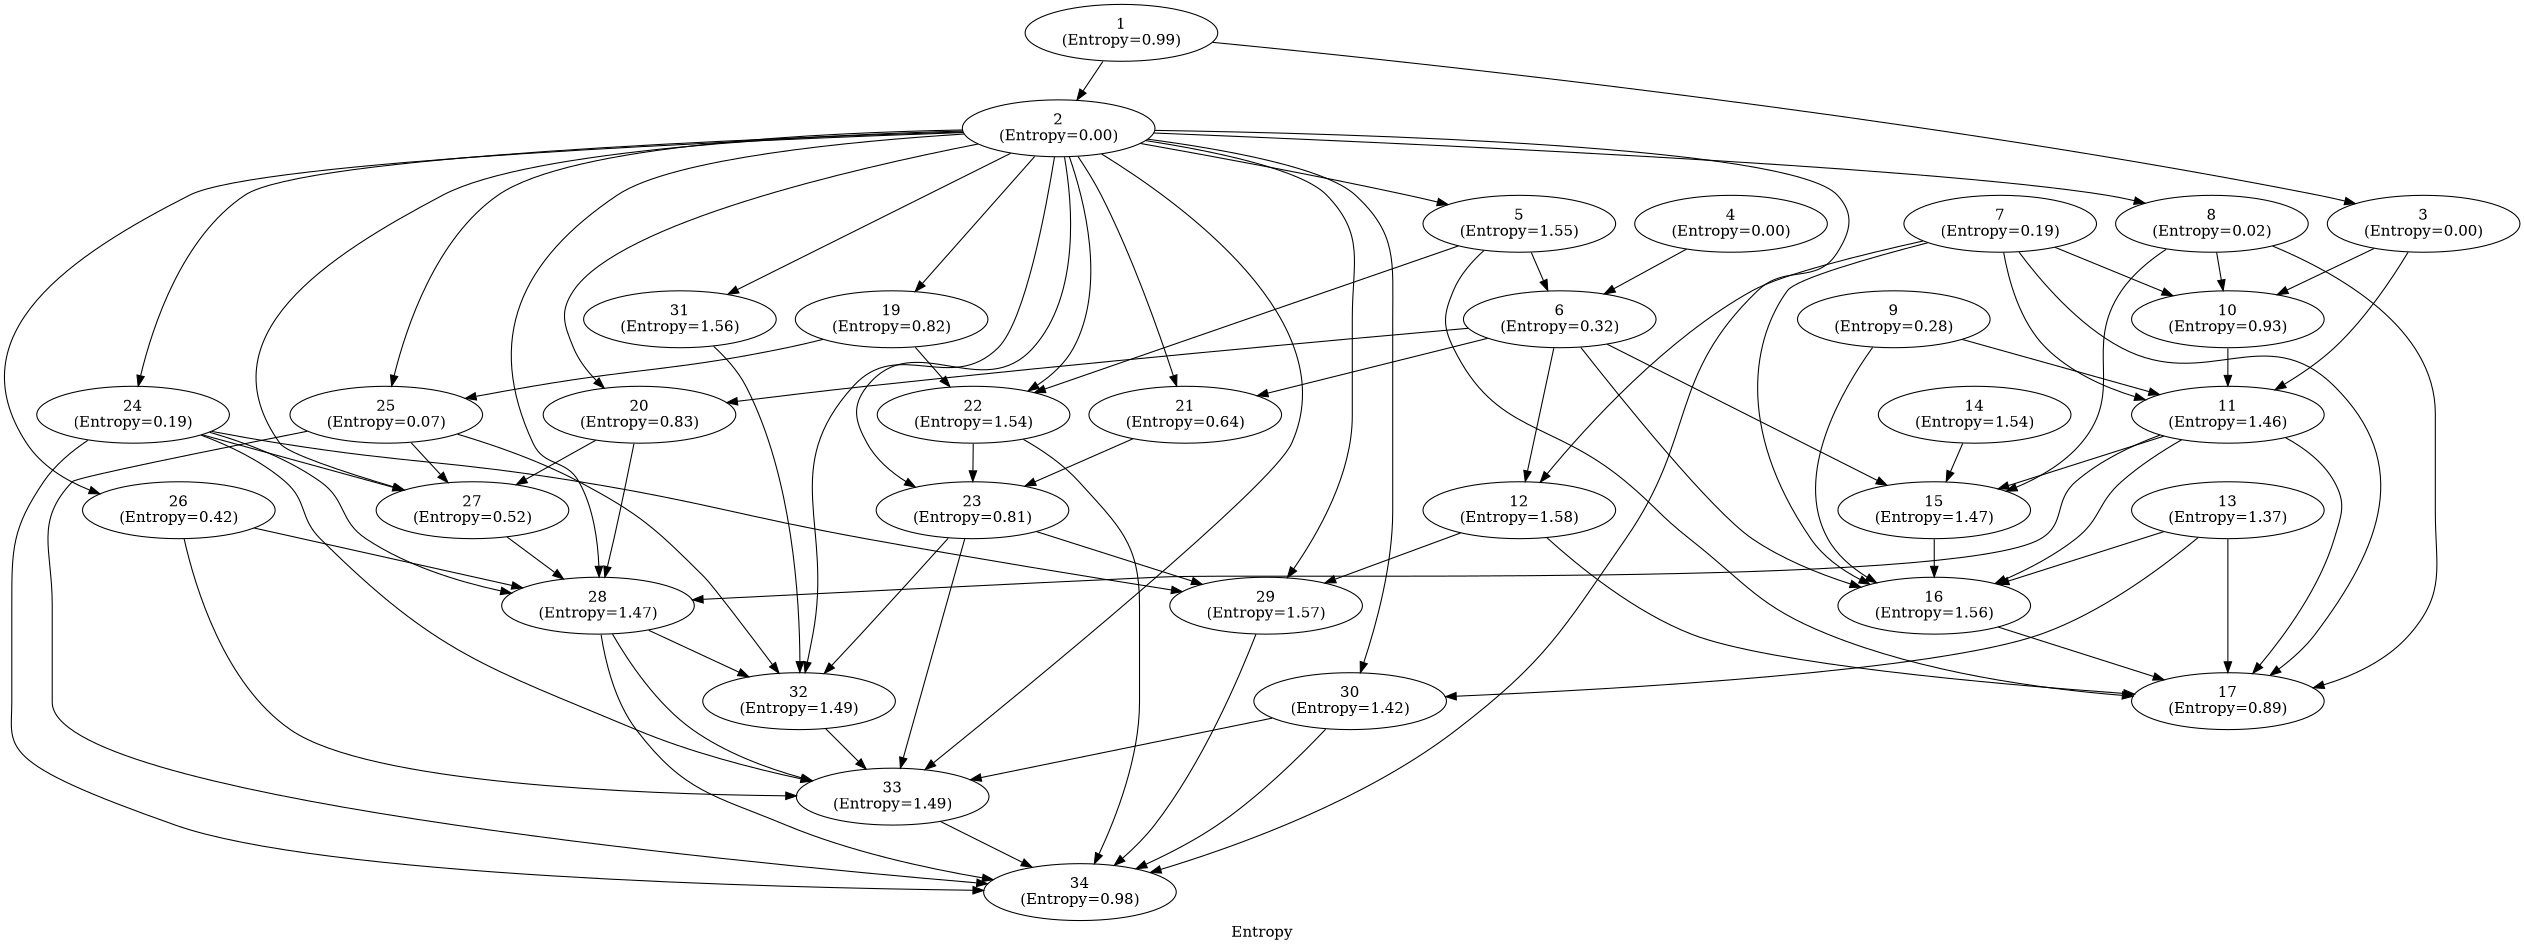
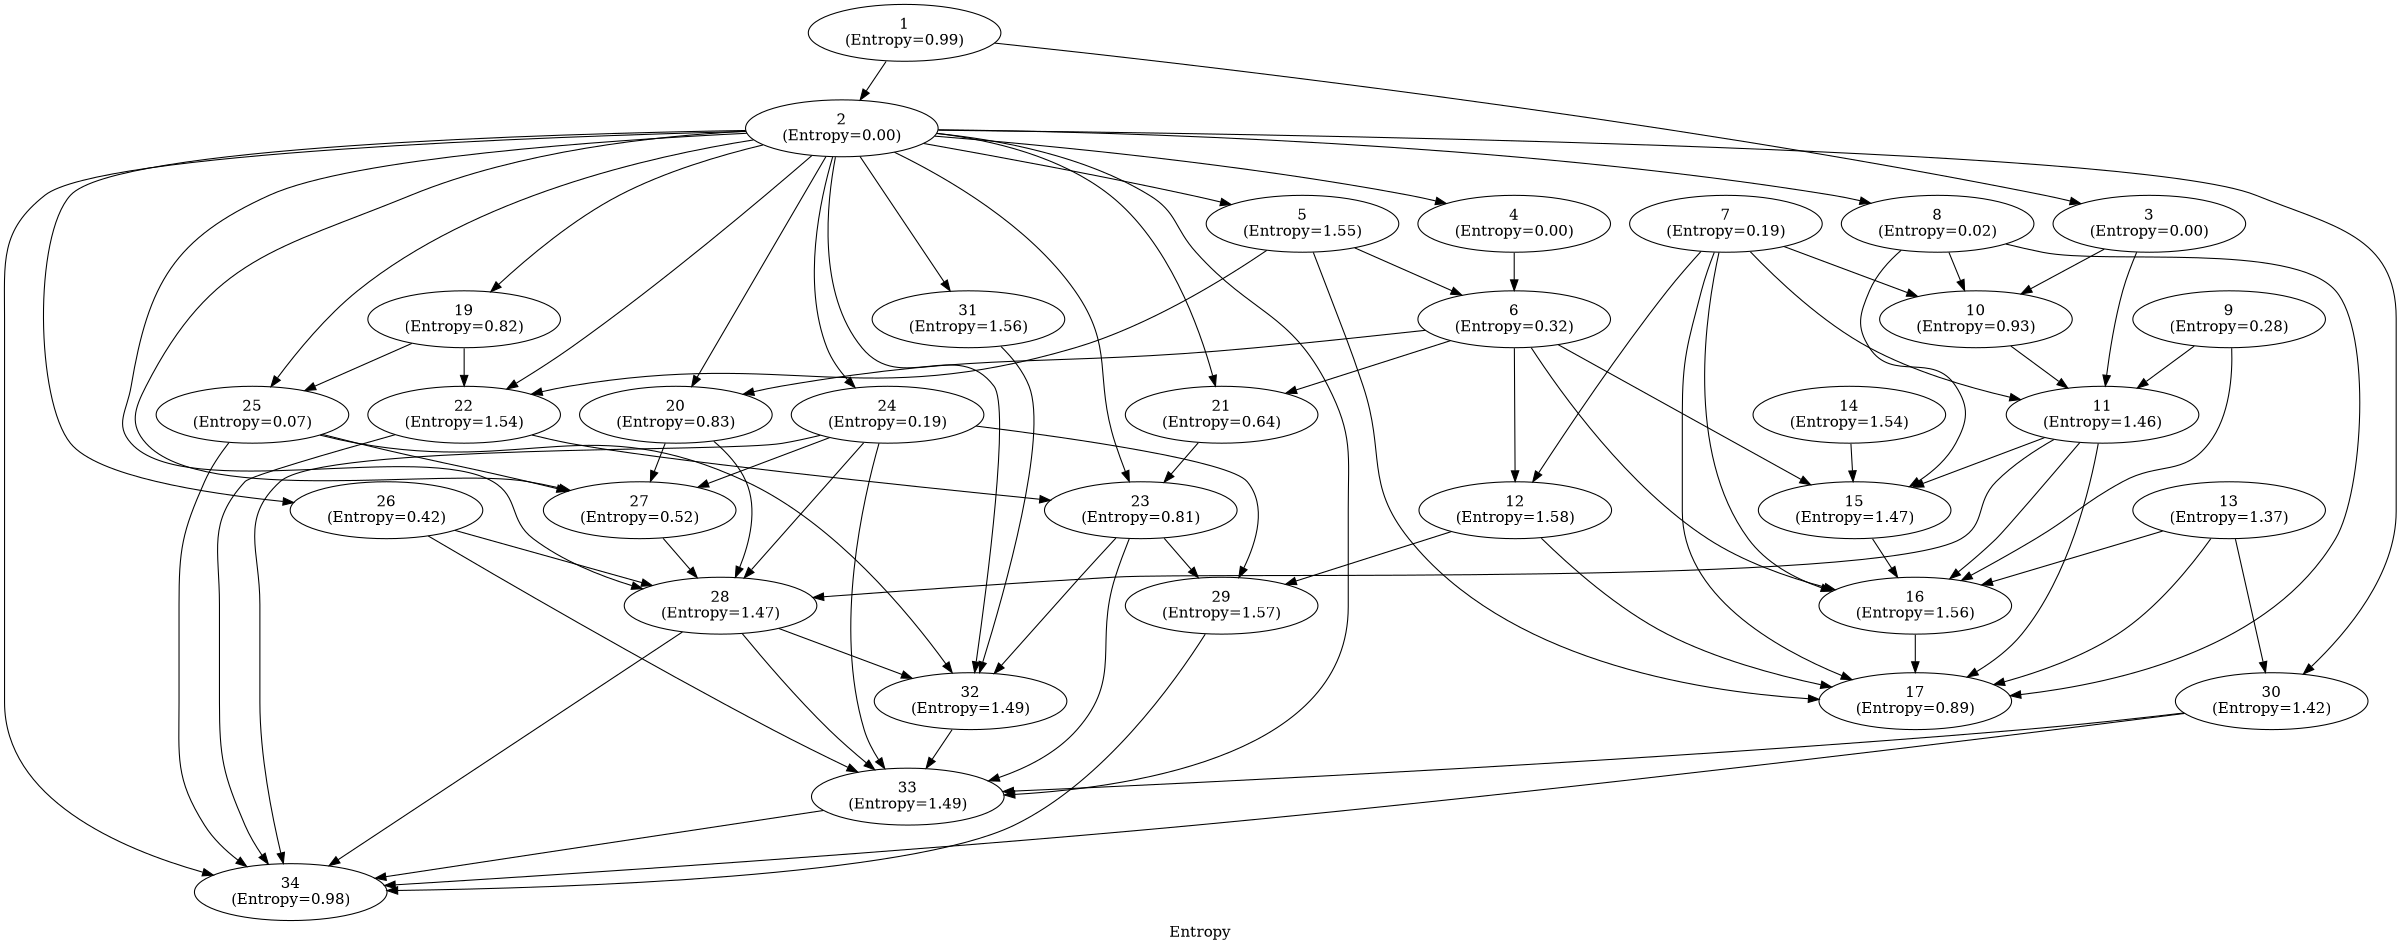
edge "2 (Entropy=0.00)" -> "29 (Entropy=1.57)": now "2 (Entropy=0.00)" -> "4 (Entropy=0.00)"
